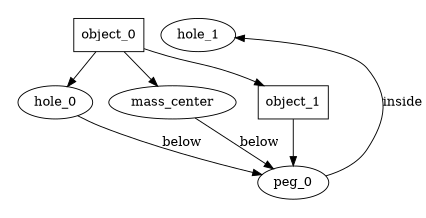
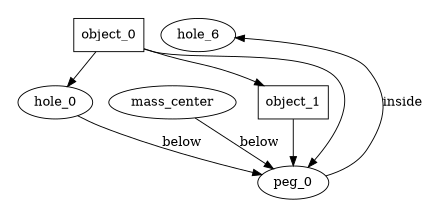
node "hole_1": label "hole_1" -> "hole_6"
edge "object_0" -> "mass_center": now "object_0" -> "peg_0"
